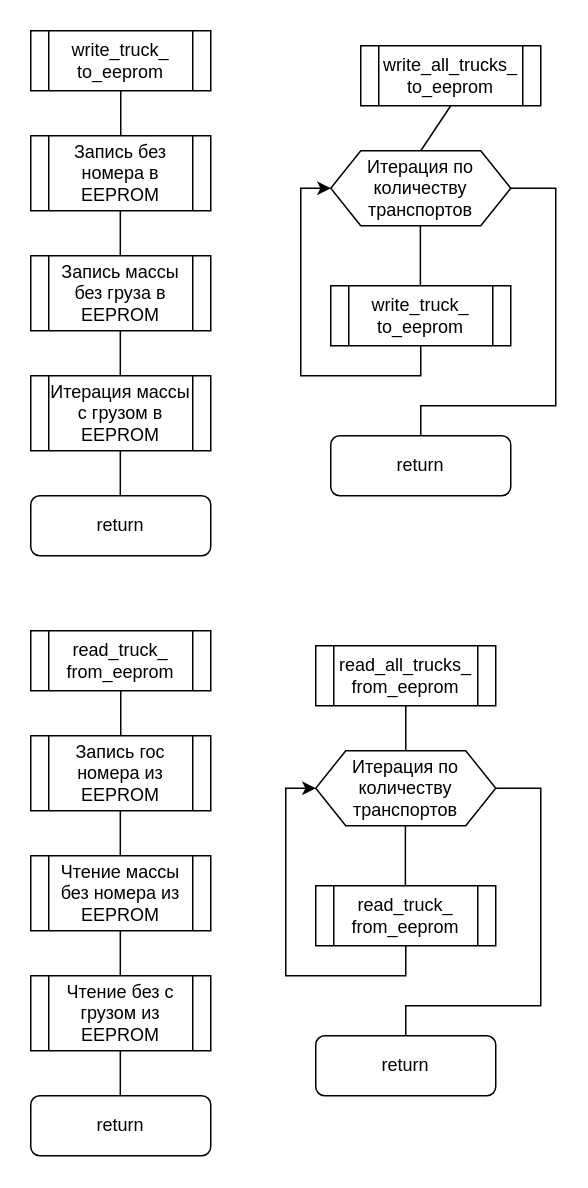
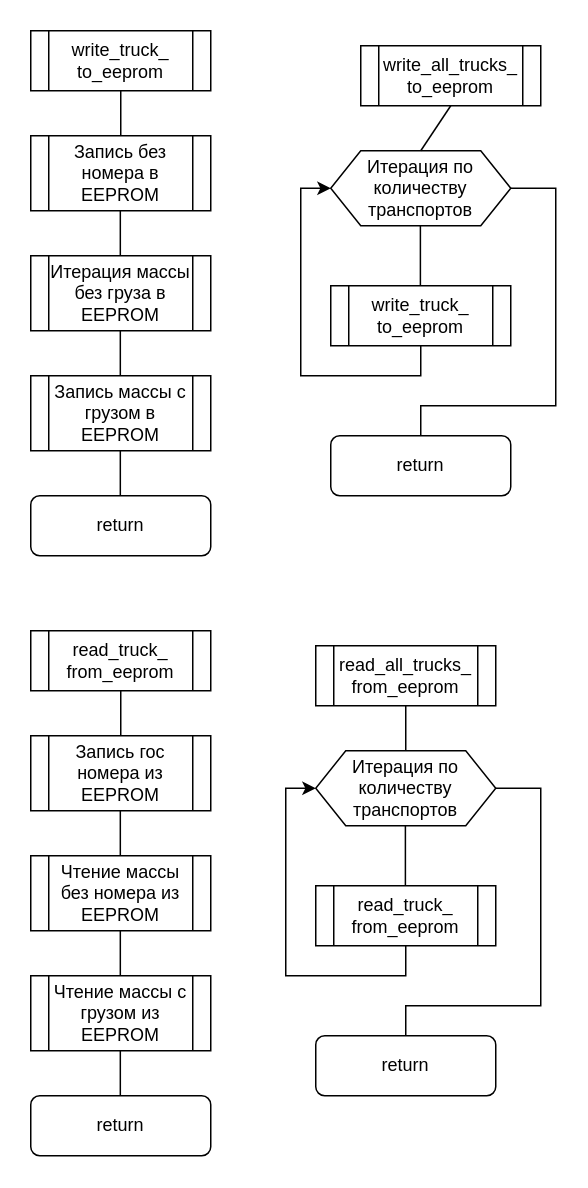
node "Запись массы без груза в EEPROM": label "Запись массы без груза в EEPROM" -> "Итерация массы без груза в EEPROM"
node "Итерация массы с грузом в EEPROM": label "Итерация массы с грузом в EEPROM" -> "Запись массы с грузом в EEPROM"
node "Чтение без с грузом из EEPROM": label "Чтение без с грузом из EEPROM" -> "Чтение массы с грузом из EEPROM"
